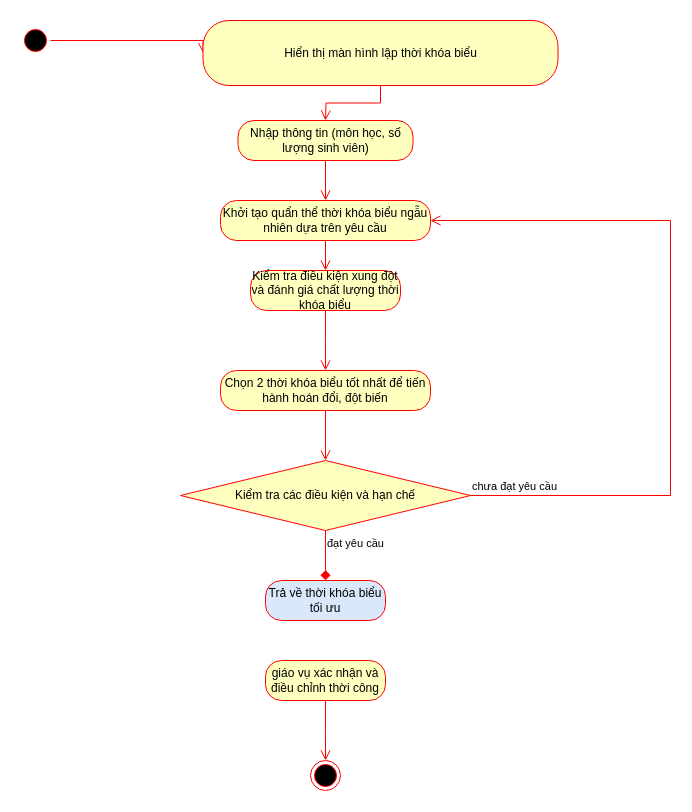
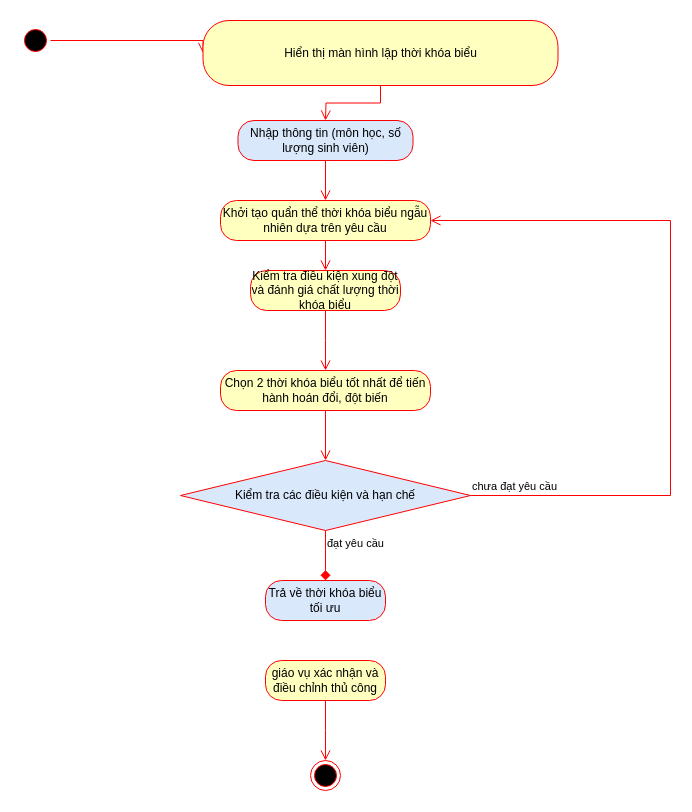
node "Nhập thông tin (môn học, số lượng sinh viên)": fillcolor #ffffc0 -> #dae8fc
node "Kiểm tra các điều kiện và hạn chế": fillcolor #ffffc0 -> #dae8fc
node "giáo vụ xác nhận và điều chỉnh thời công": label "giáo vụ xác nhận và điều chỉnh thời công" -> "giáo vụ xác nhận và điều chỉnh thủ công"
